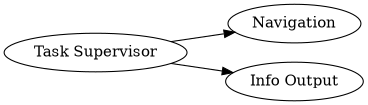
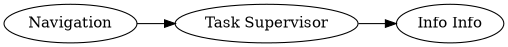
edge "Task Supervisor" -> "Navigation": reversed
node "Info Output": label "Info Output" -> "Info Info"
